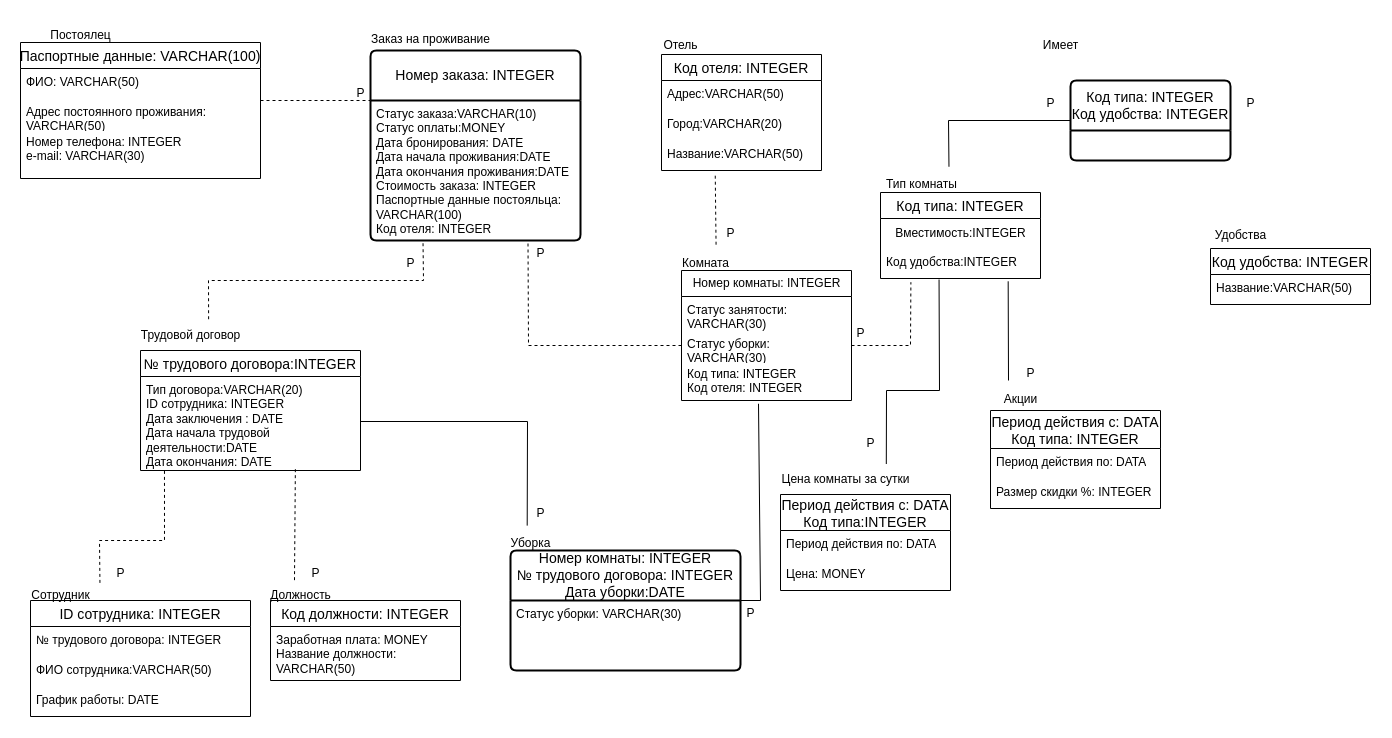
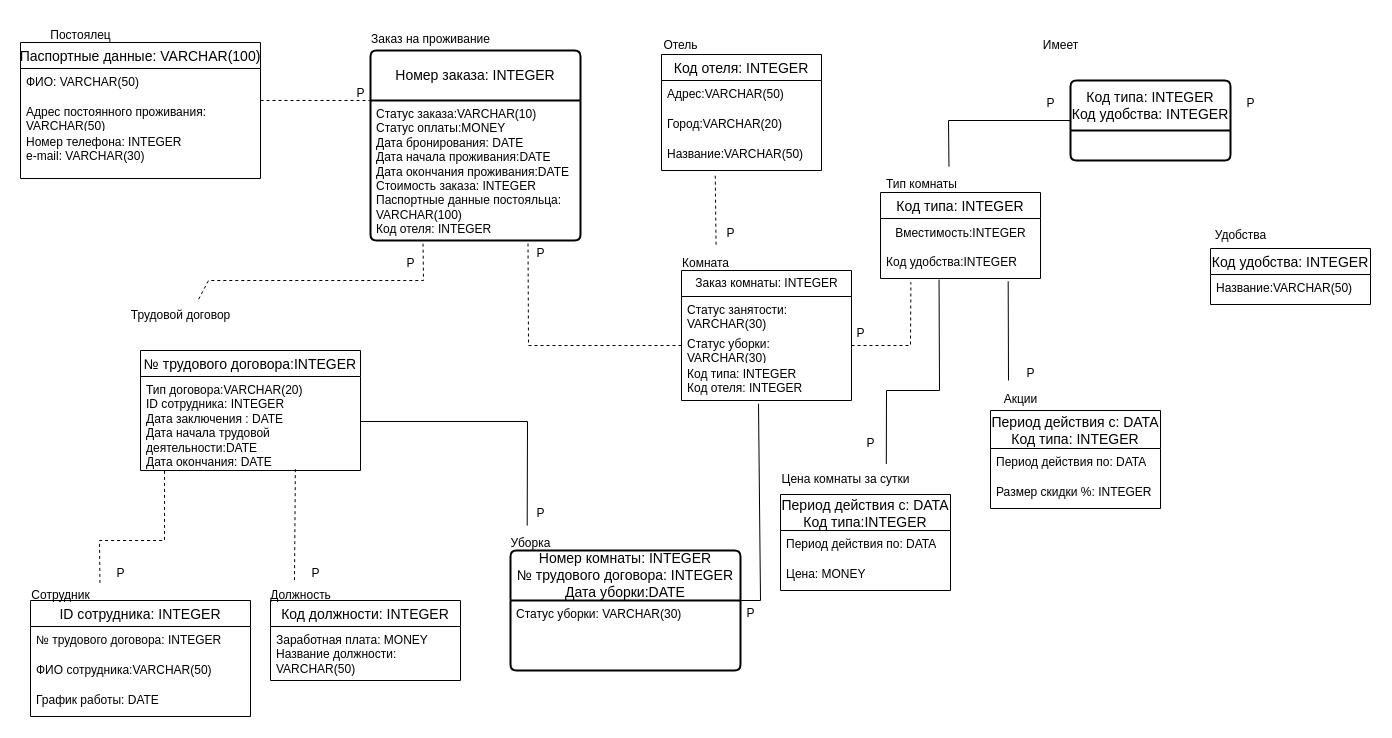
node "Номер комнаты: INTEGER": label "Номер комнаты: INTEGER" -> "Заказ комнаты: INTEGER"
node "Трудовой договор": moved (191, 336) -> (181, 316)
